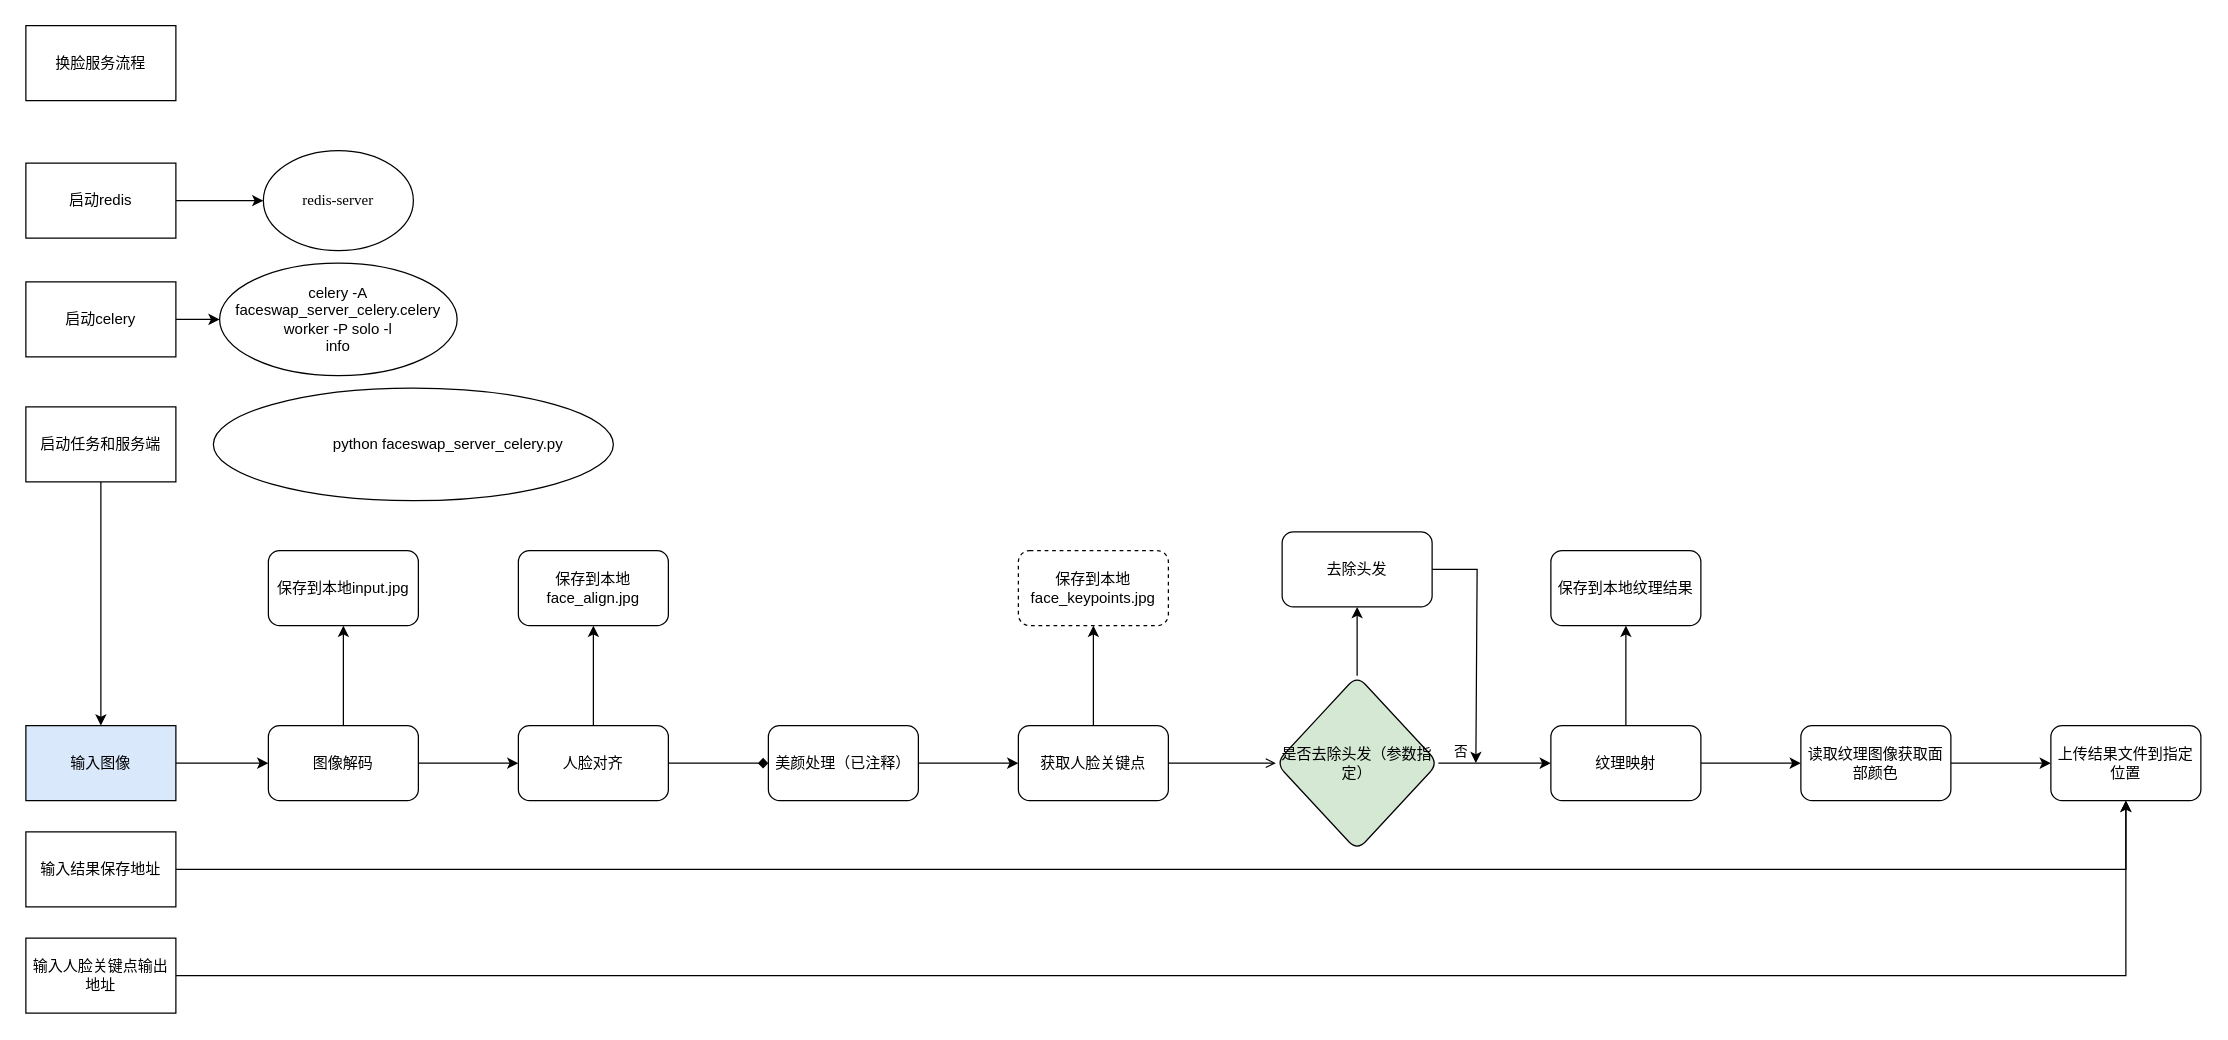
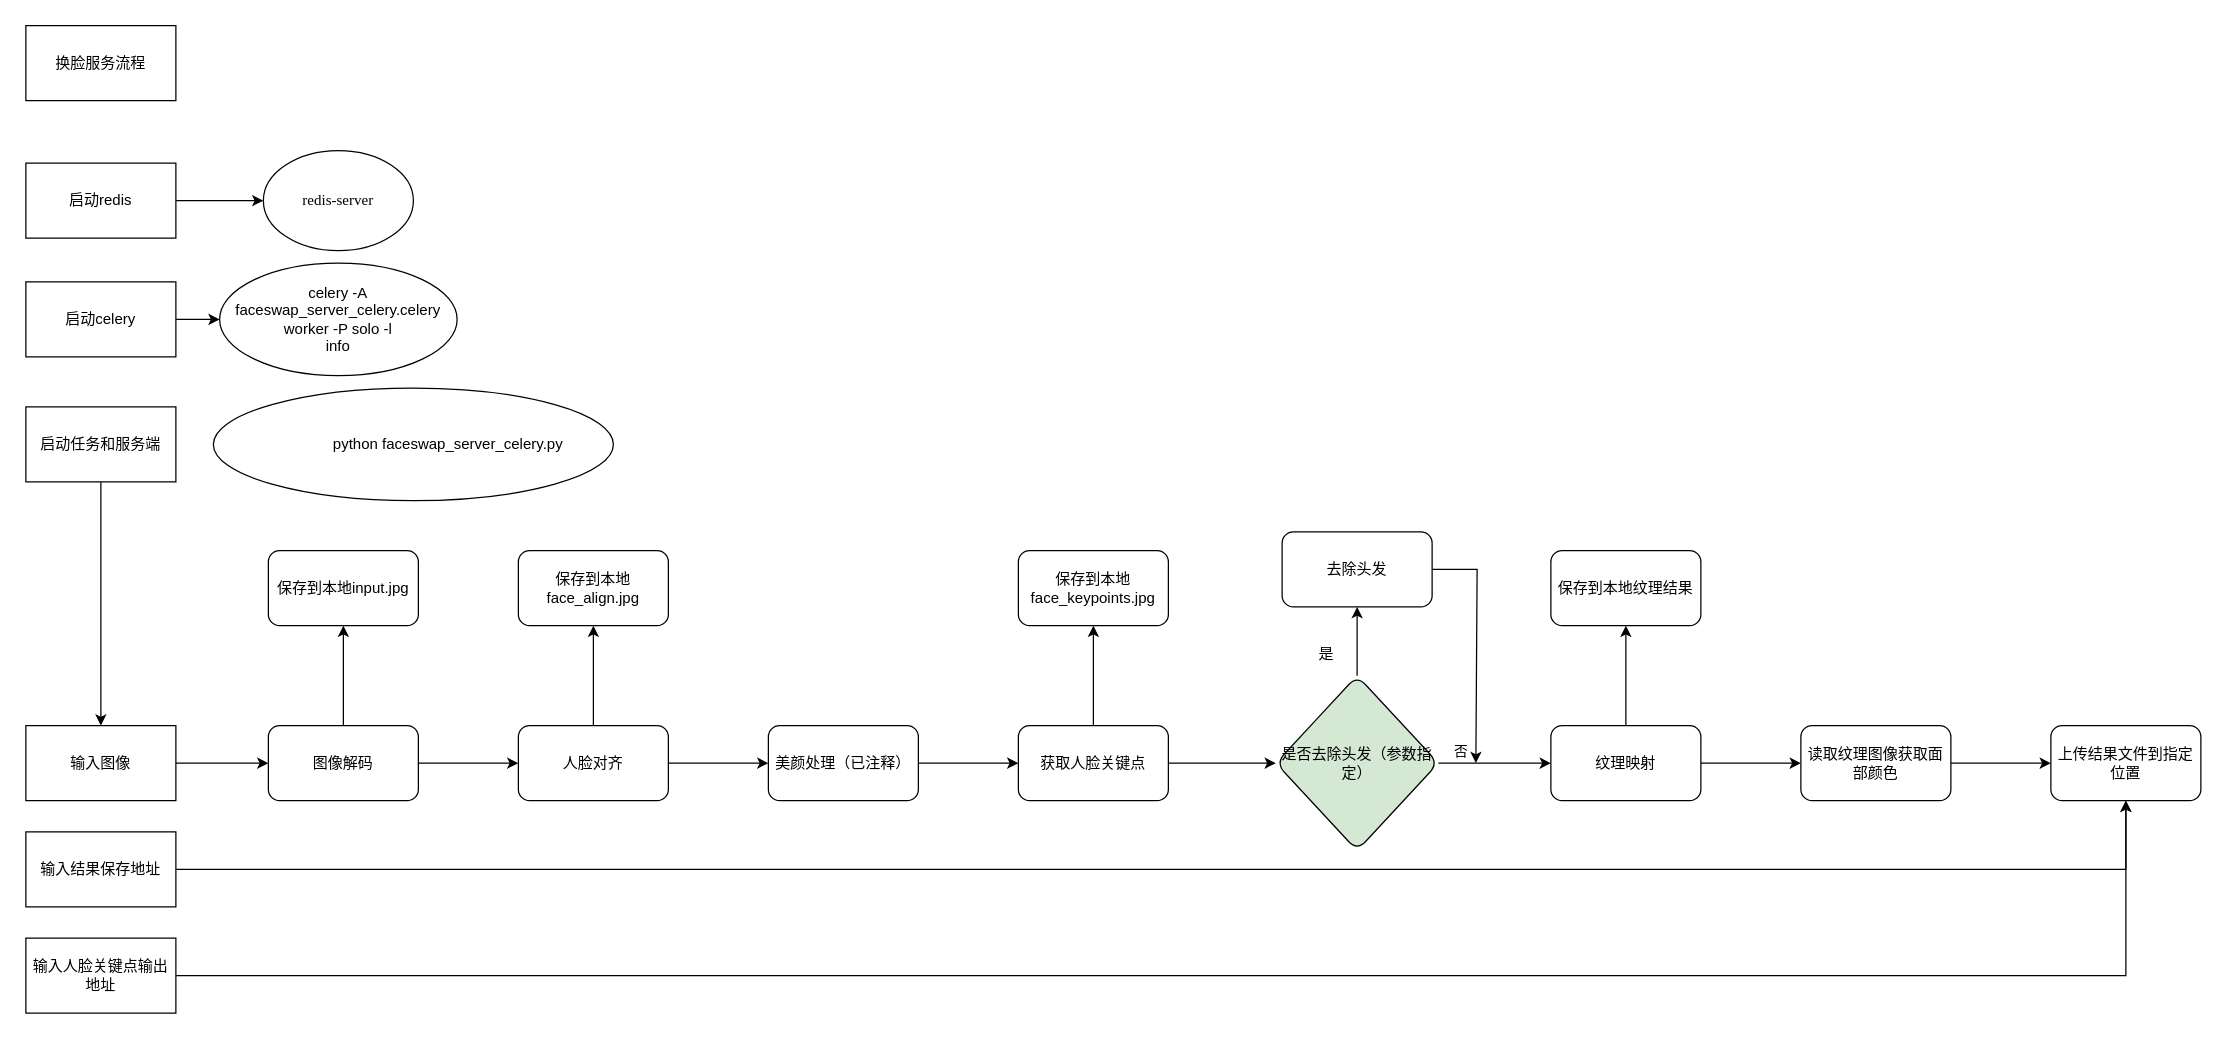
node "保存到本地face_keypoints.jpg": style dashed -> solid
node "是": added
node "输入图像": fillcolor #dae8fc -> #ffffff
edge "人脸对齐" -> "美颜处理（已注释）": arrowhead diamond -> classic
edge "获取人脸关键点" -> "是否去除头发（参数指定）": arrowhead open -> classic
